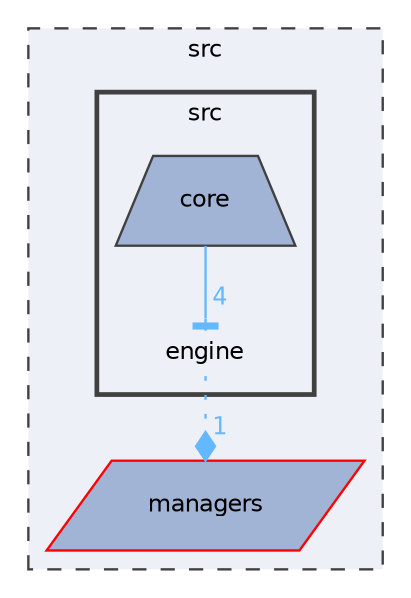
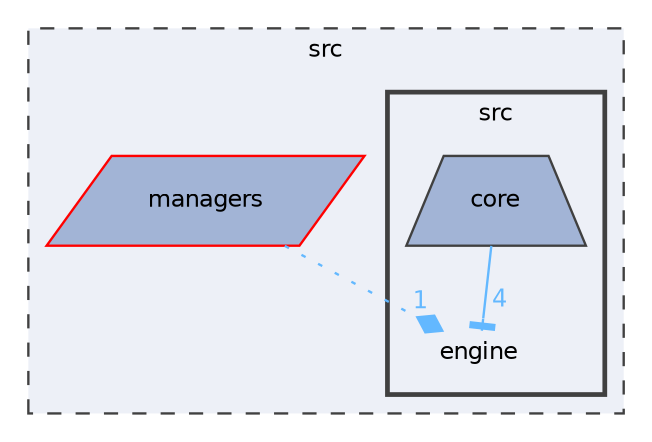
edge "engine" -> "managers": reversed
